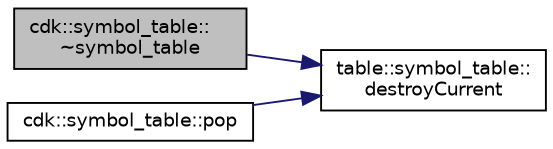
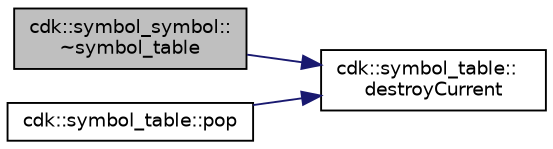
node "cdk::symbol_table:: ~symbol_table": label "cdk::symbol_table:: ~symbol_table" -> "cdk::symbol_symbol:: ~symbol_table"
node "table::symbol_table:: destroyCurrent": label "table::symbol_table:: destroyCurrent" -> "cdk::symbol_table:: destroyCurrent"
